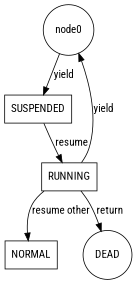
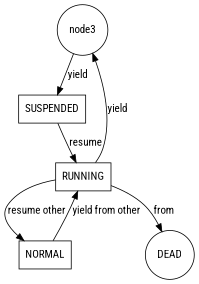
node "node0": label "node0" -> "node3"
edge "RUNNING" -> "DEAD": label "return" -> "from"
edge "NORMAL" -> "RUNNING": added, label "yield from other"
